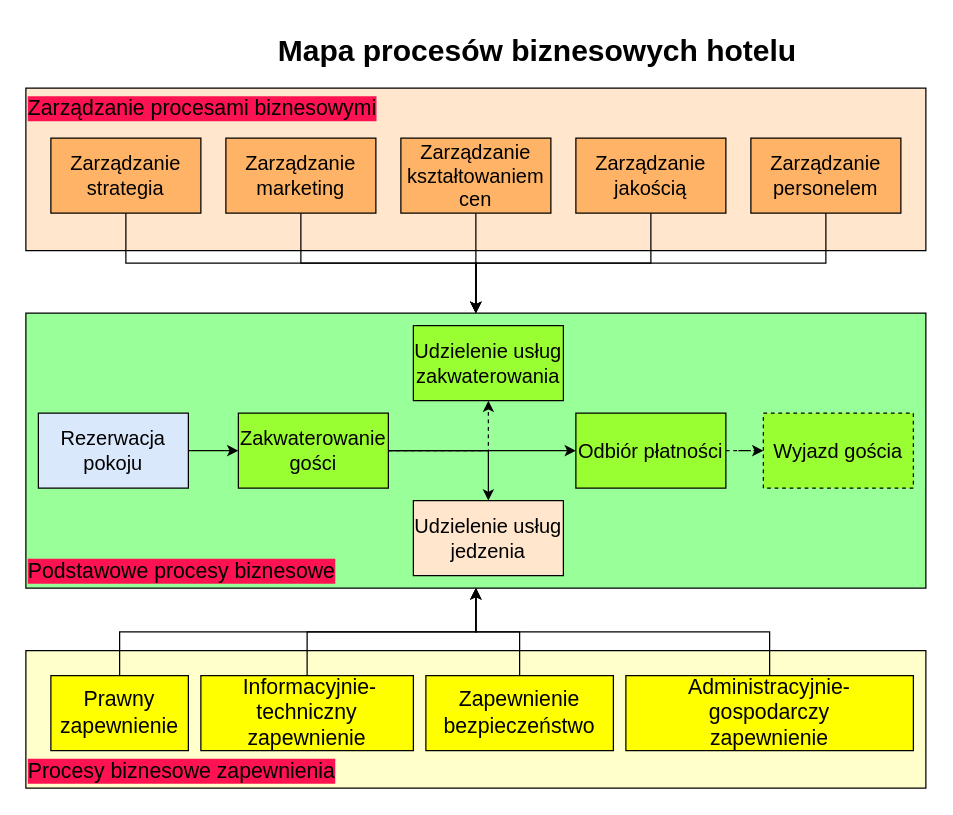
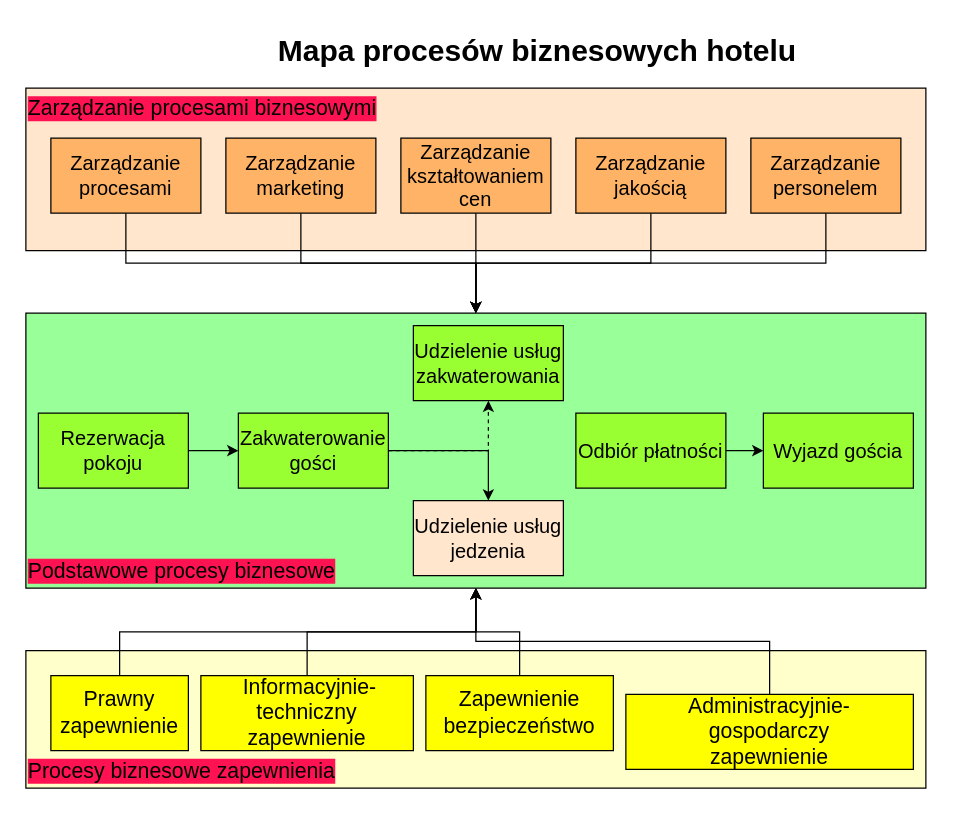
node "Zarządzanie strategia": label "Zarządzanie strategia" -> "Zarządzanie procesami"
node "Rezerwacja pokoju": fillcolor #dae8fc -> #99ff33
edge "Zakwaterowanie gości" -> "Odbiór płatności": removed
edge "Odbiór płatności" -> "Wyjazd gościa": style dashed -> solid
node "Wyjazd gościa": style dashed -> solid
node "Administracyjnie- gospodarczy zapewnienie": moved (769, 713) -> (769, 732)
